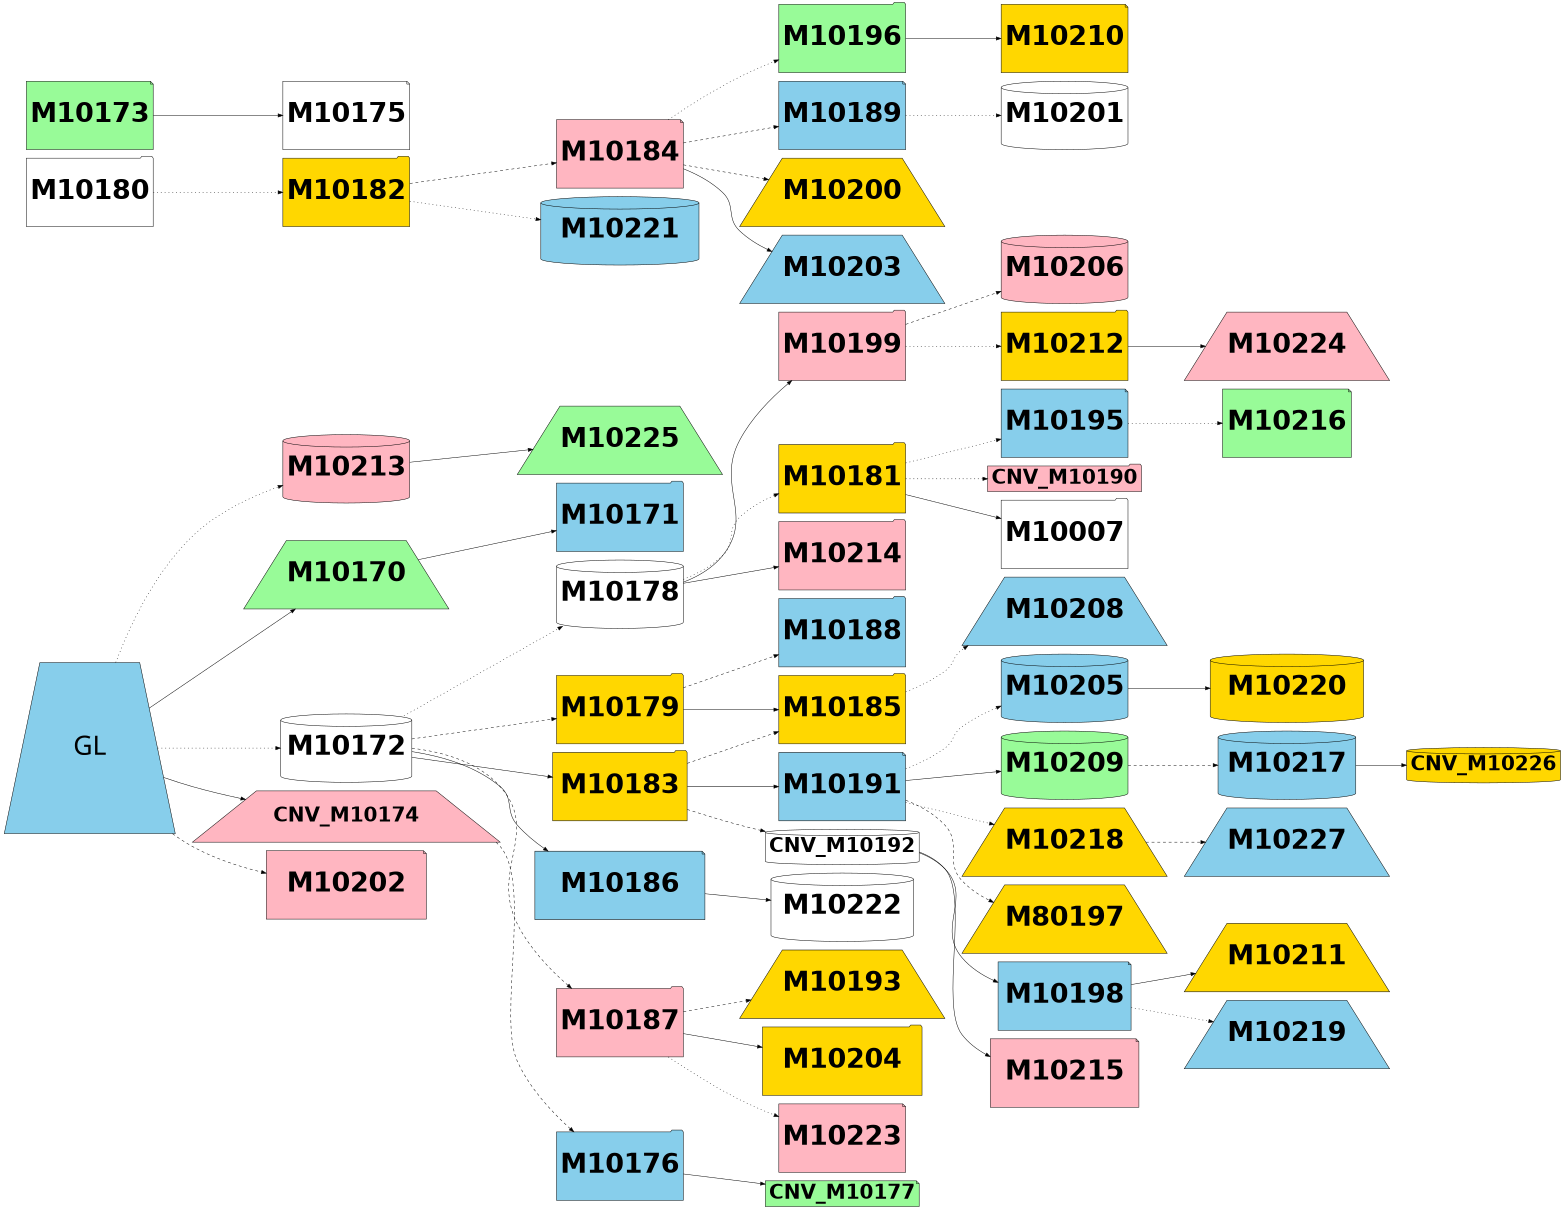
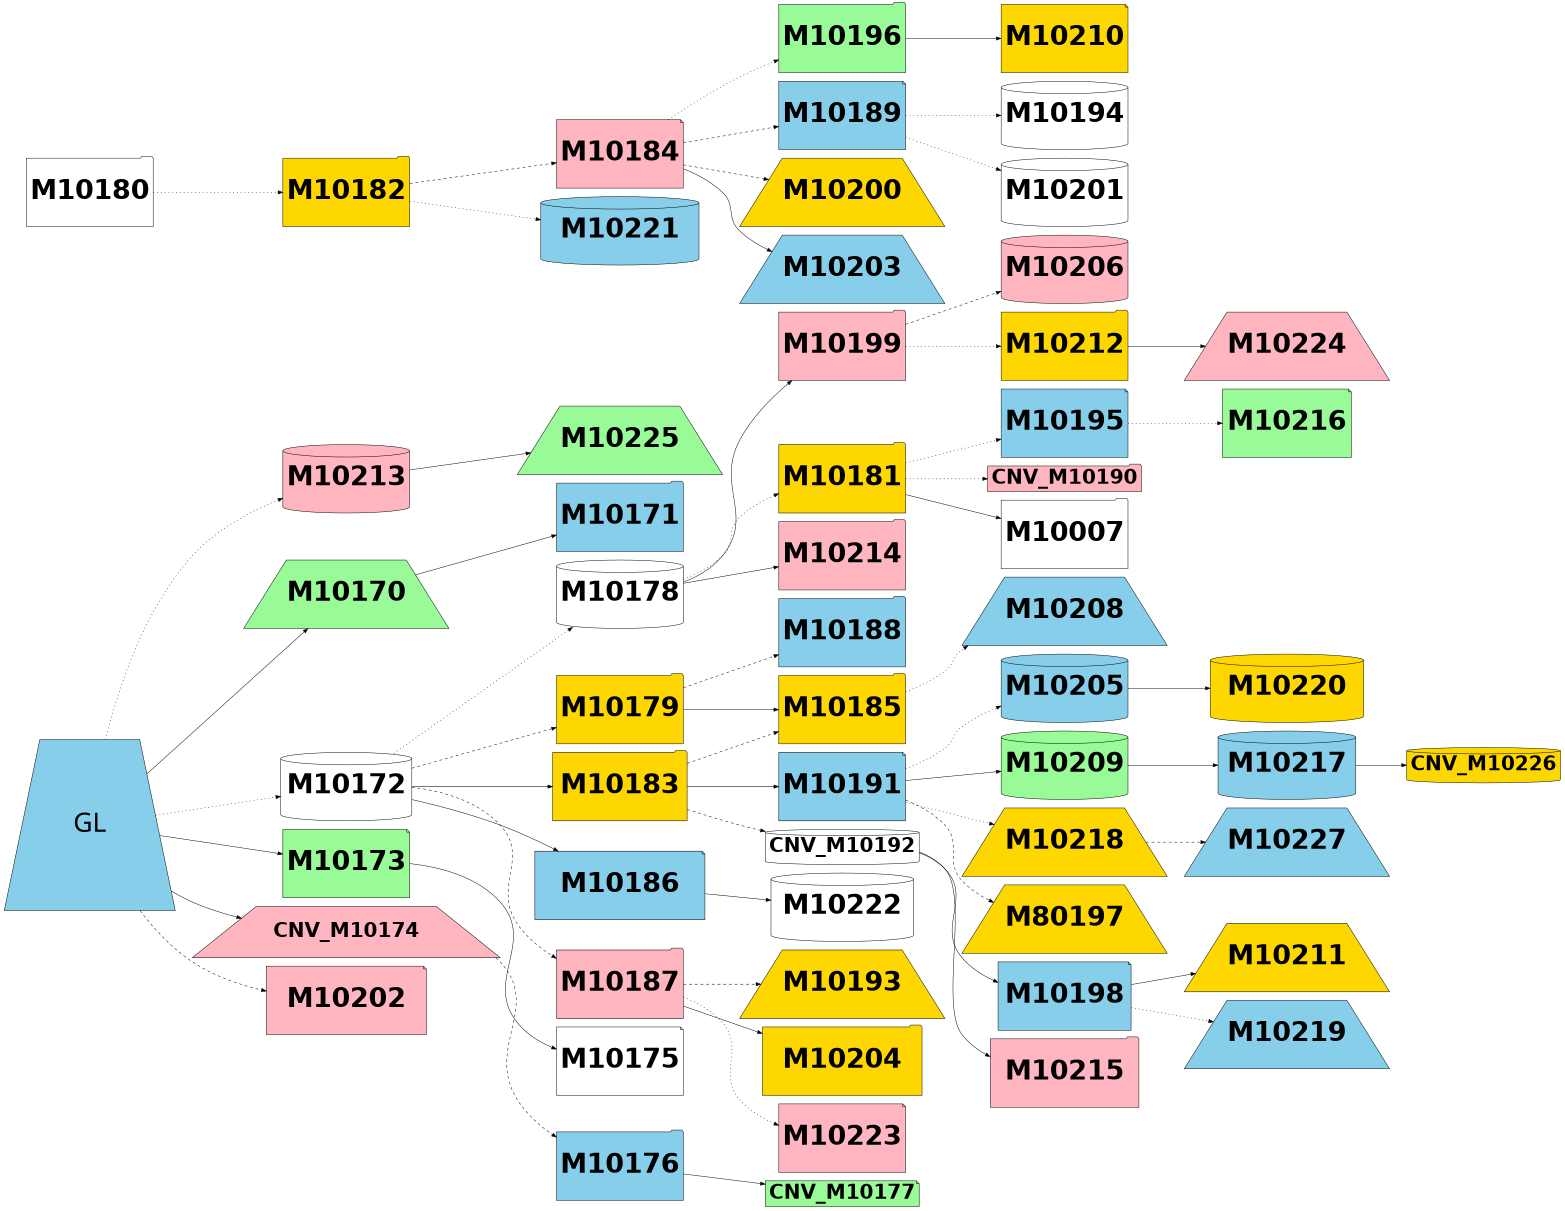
node "M10194": added
edge "M10209" -> "M10217": style dashed -> solid
edge "GL" -> "M10173": added
node "M10215": shape note -> folder
